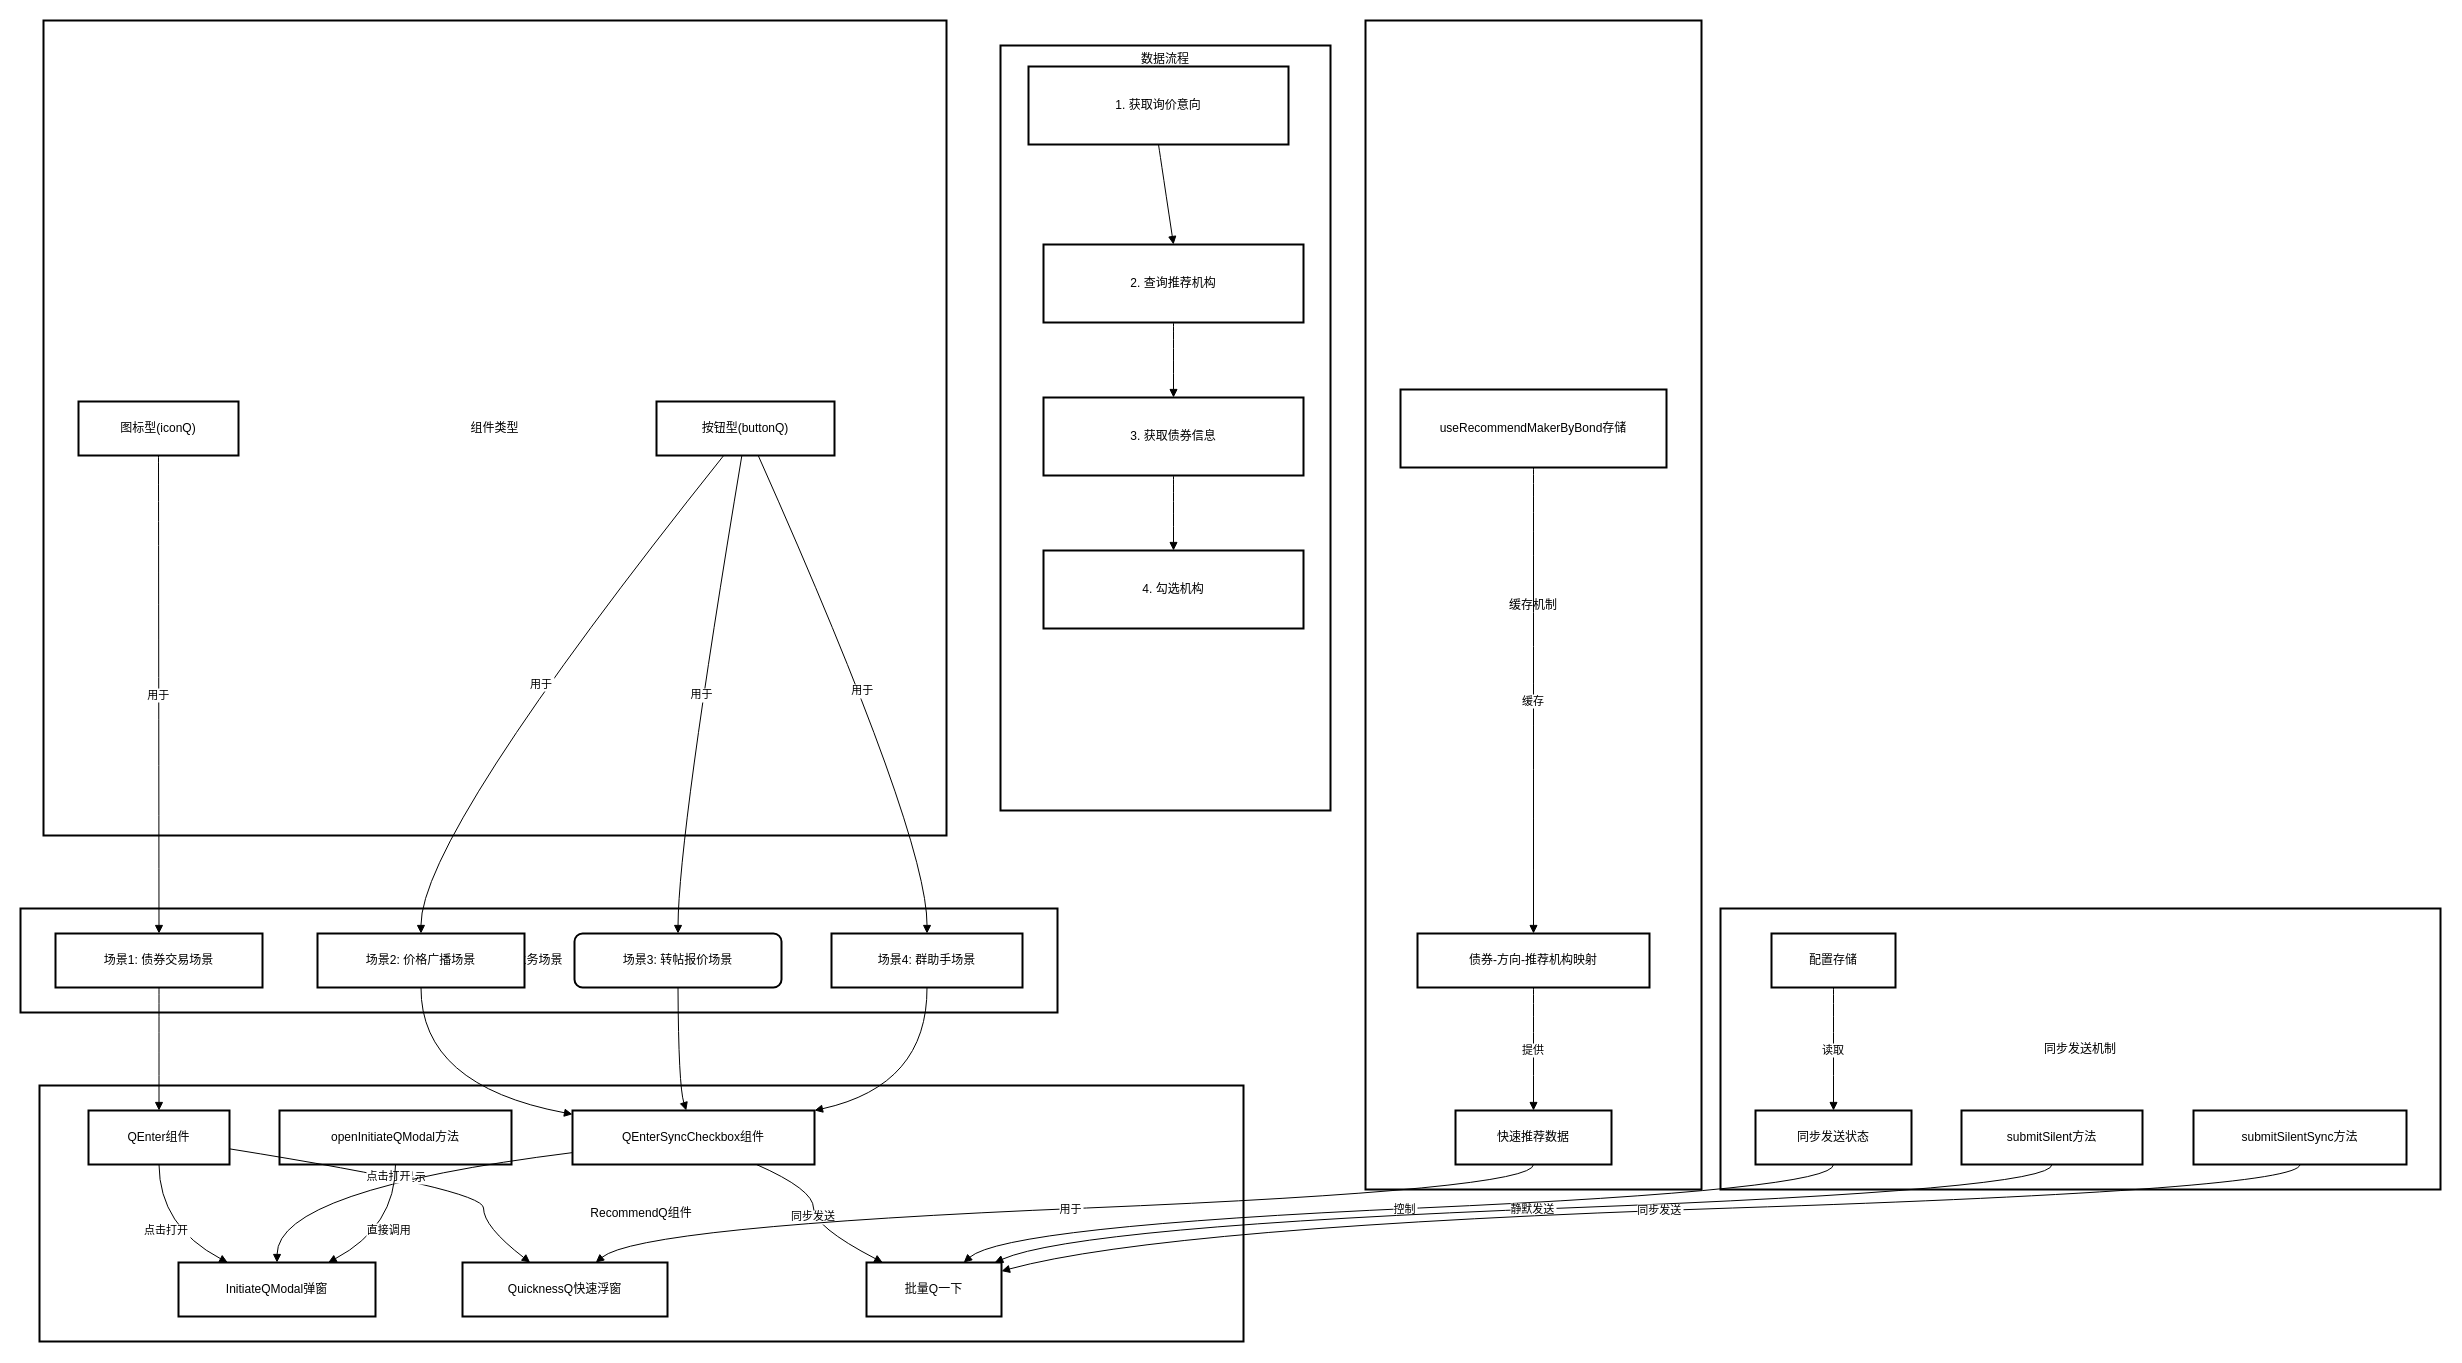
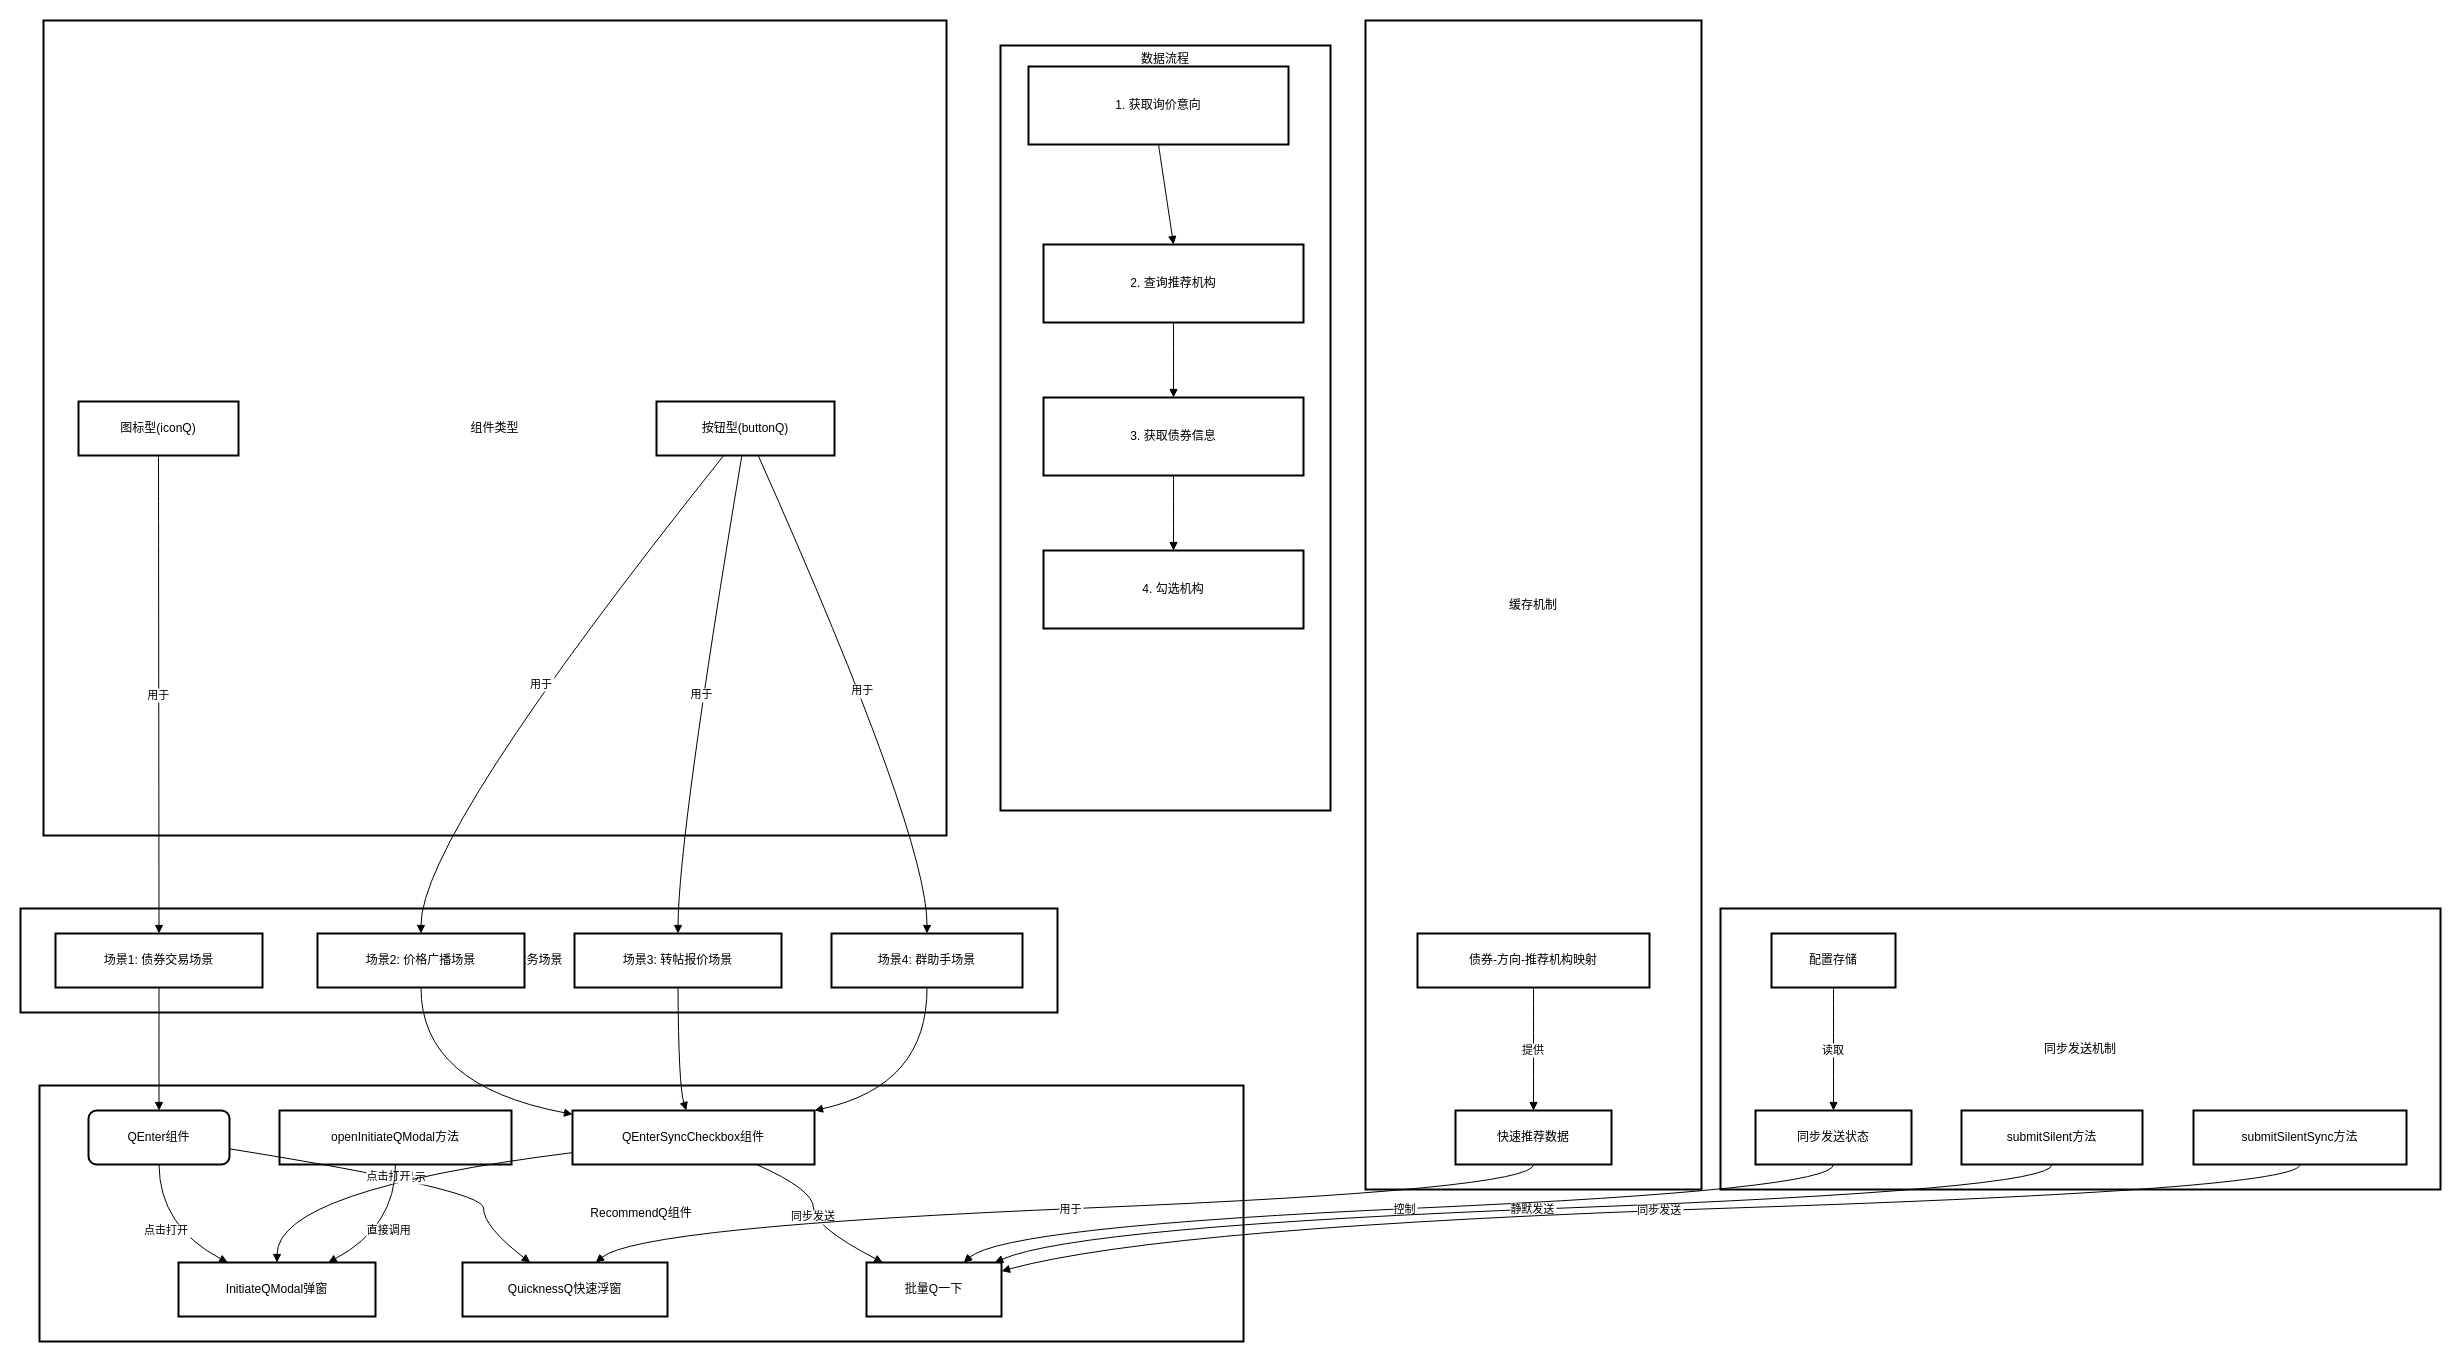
node "useRecommendMakerByBond存储": removed
edge "useRecommendMakerByBond存储" -> "债券-方向-推荐机构映射": removed, label "缓存"
node "场景3: 转帖报价场景": shape rounded rectangle -> rectangle
node "QEnter组件": shape rectangle -> rounded rectangle
